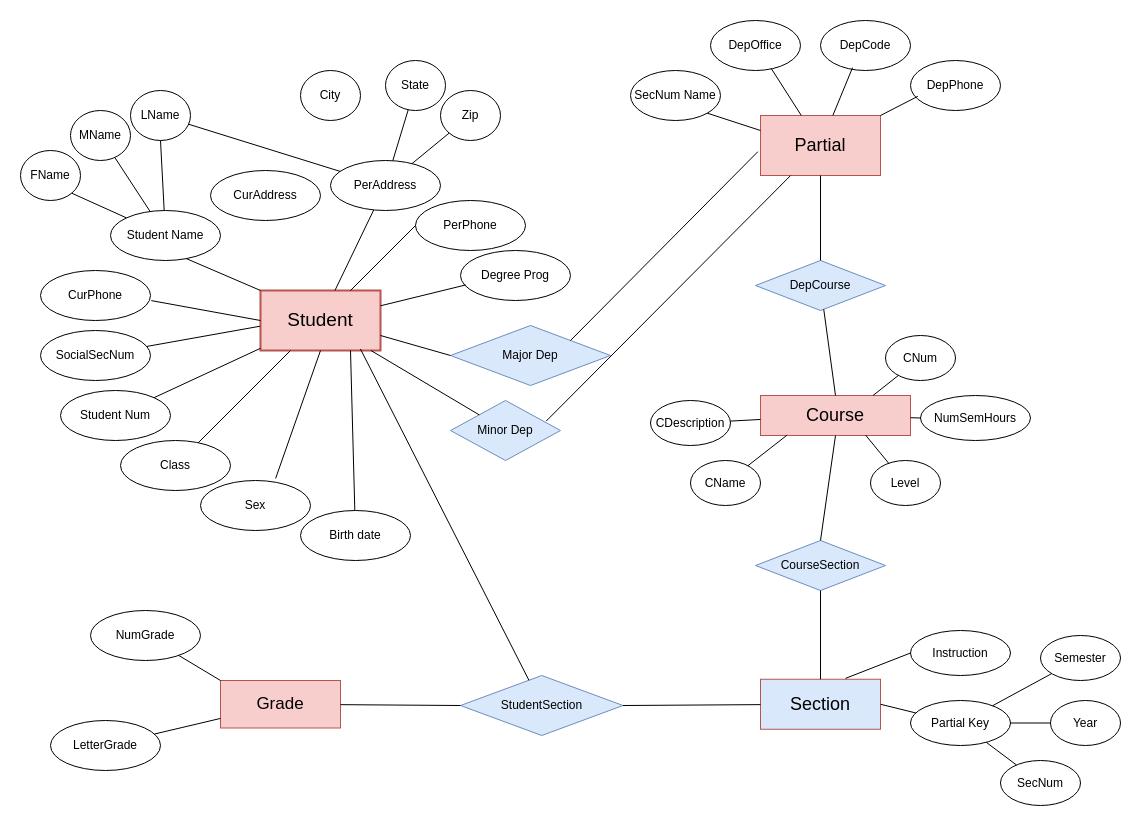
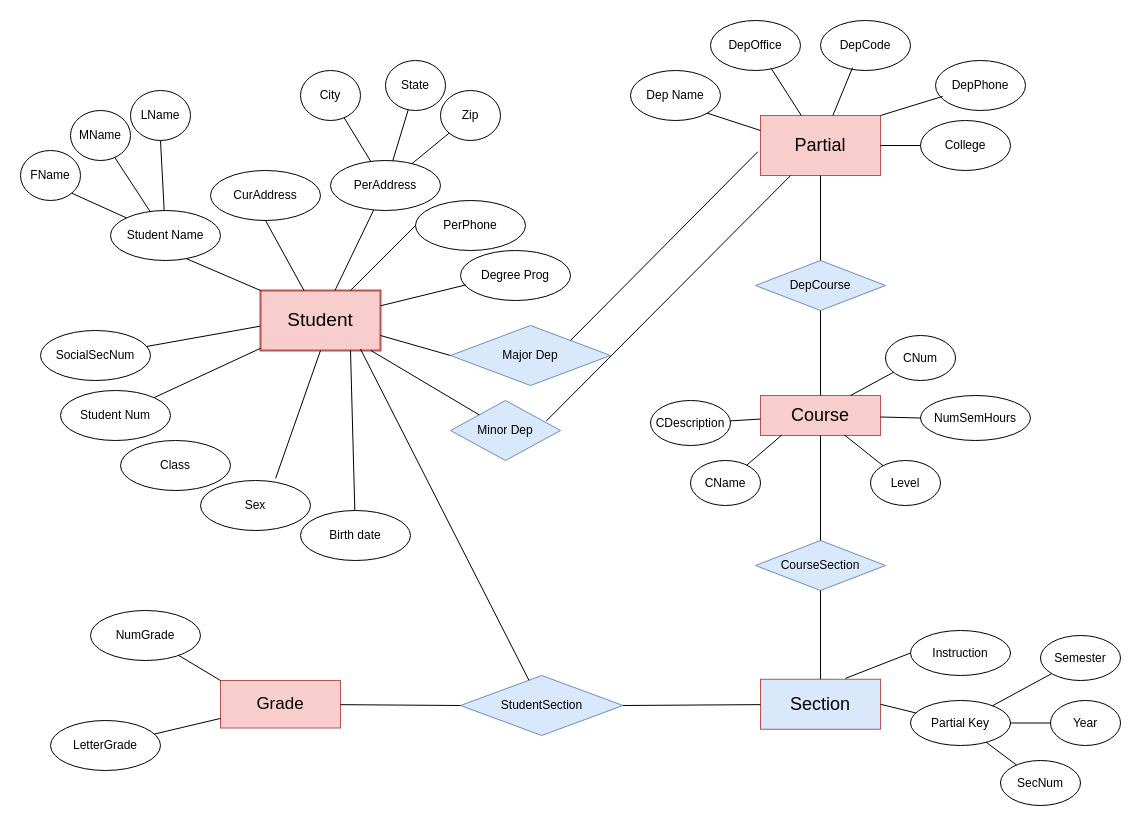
node "DepPhone": moved (956, 86) -> (981, 86)
node "SecNum Name": label "SecNum Name" -> "Dep Name"
edge "Partial" -- "College": added
node "College": added
edge "LName" -- "PerAddress": now "City" -- "PerAddress"
edge "CurAddress" -- "Student": added
node "CurPhone": removed
edge "CurPhone" -- "Student": removed
edge "Student" -- "Class": removed
node "Course": size 150x40 -> 120x40
